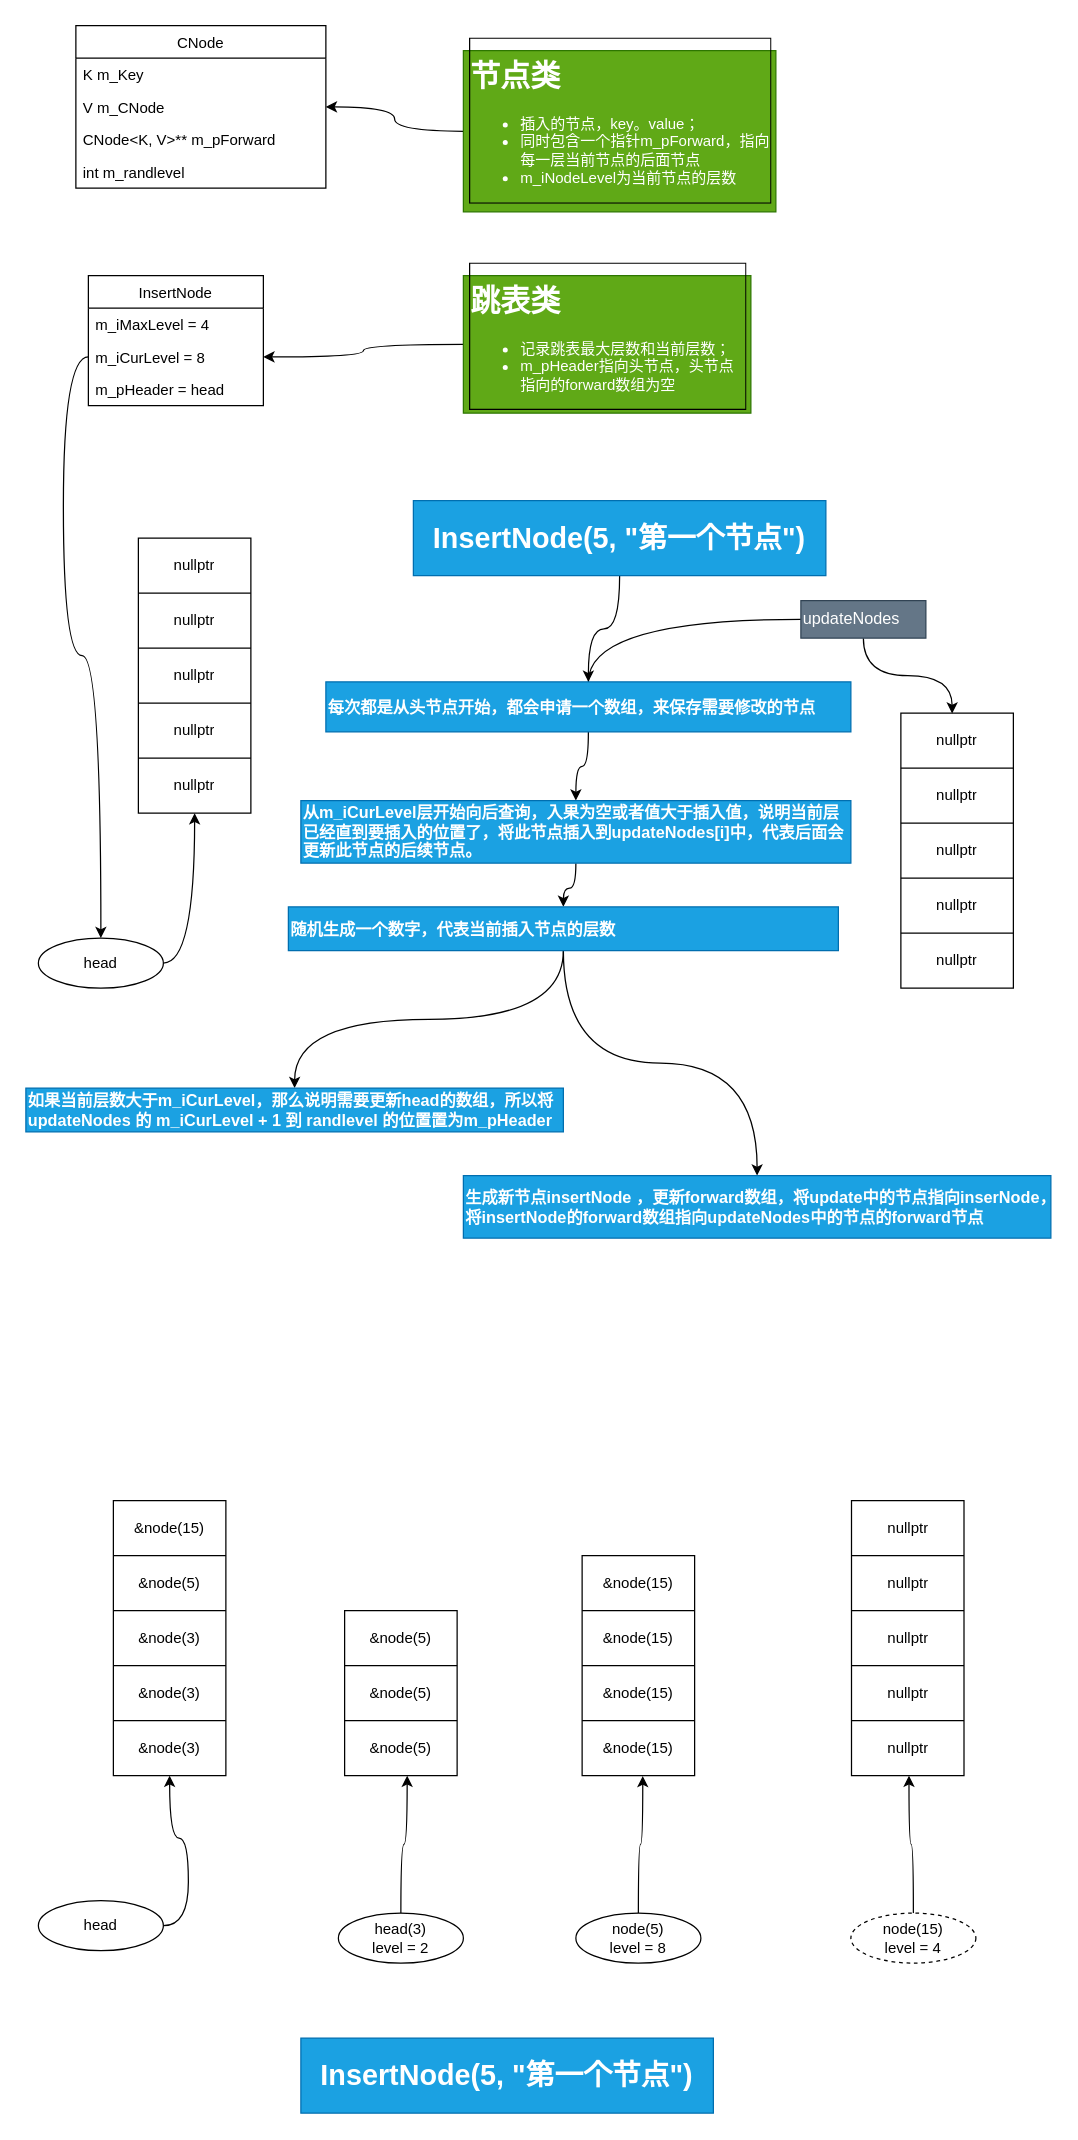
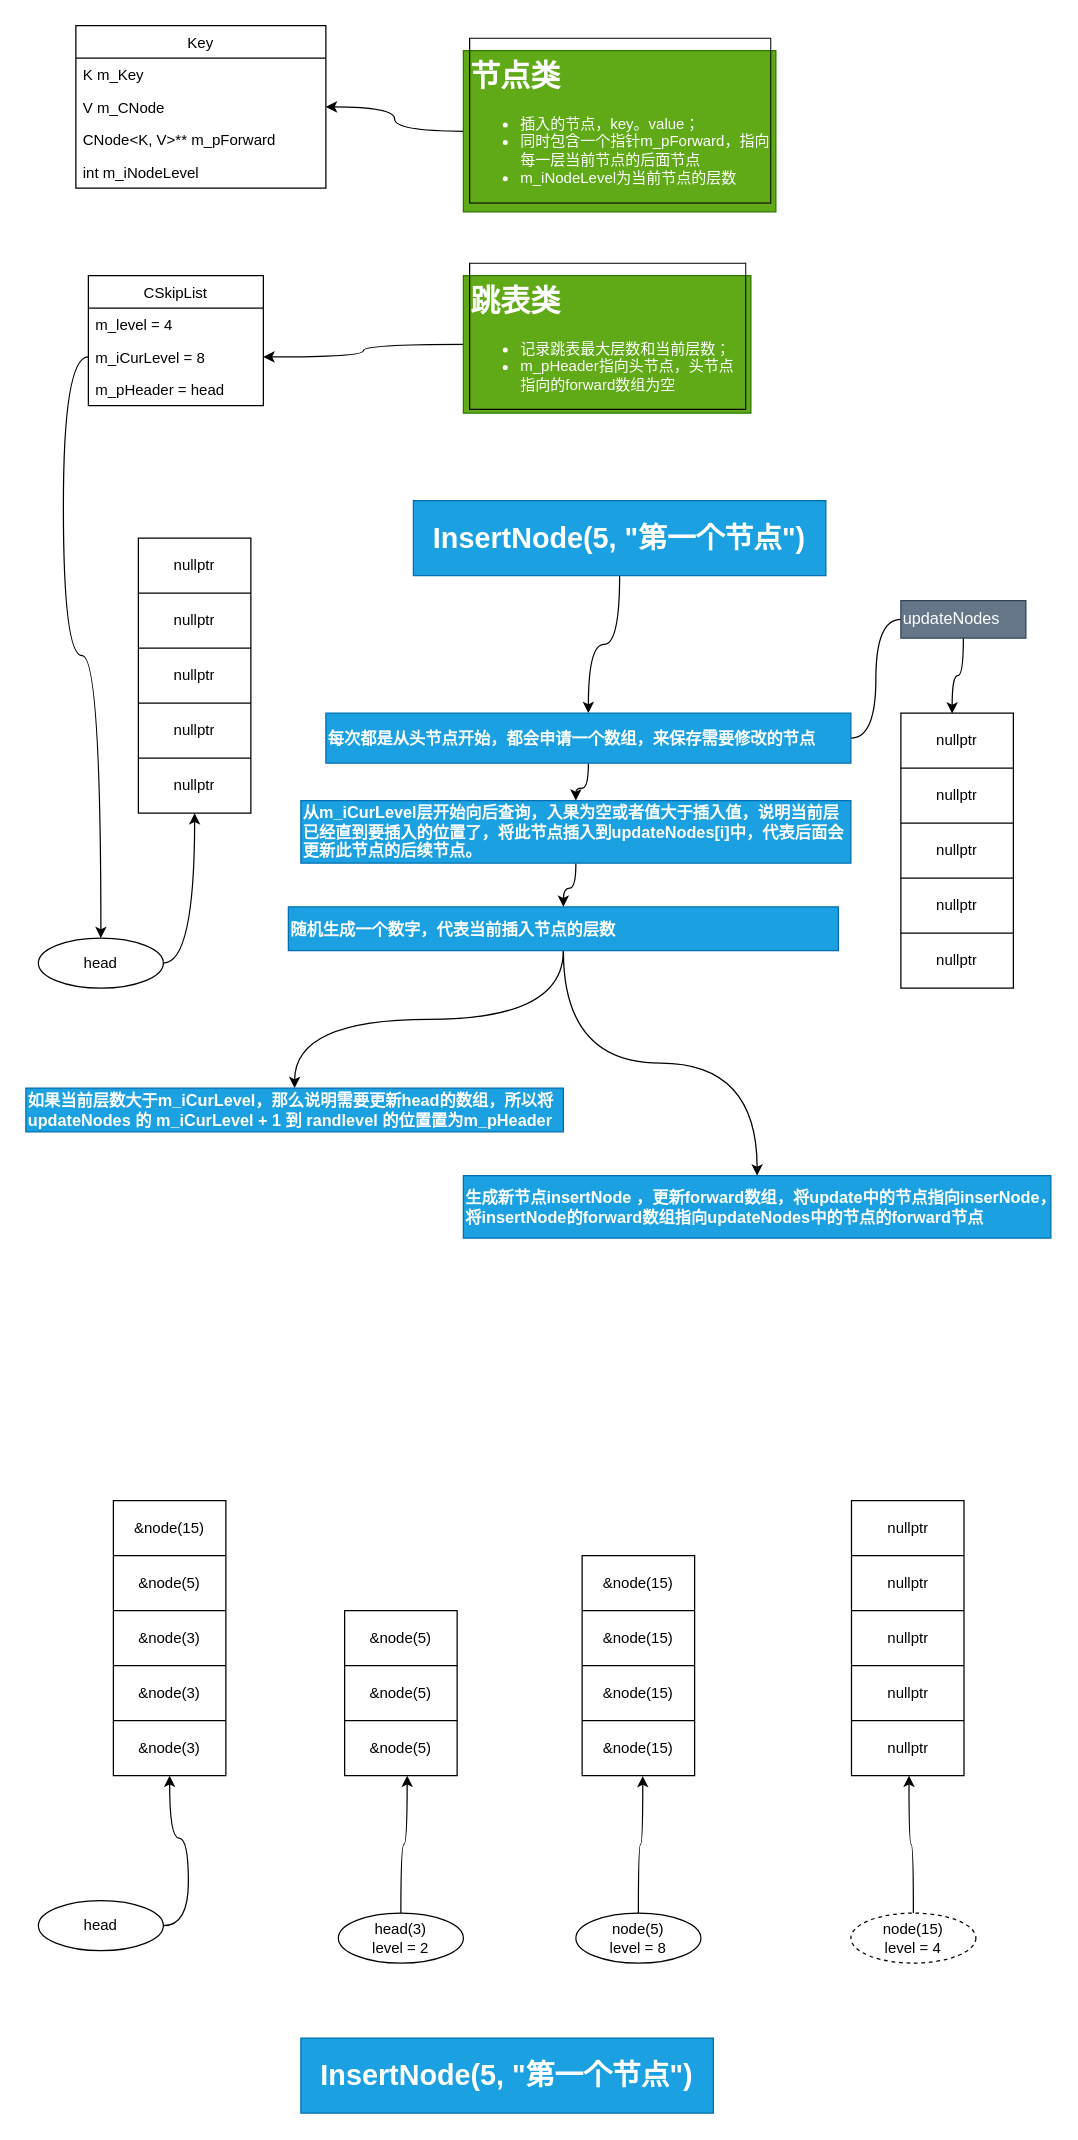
node "CNode": label "CNode" -> "Key"
node "int m_randlevel": label "int m_randlevel" -> "int m_iNodeLevel"
node "InsertNode": label "InsertNode" -> "CSkipList"
node "m_iMaxLevel = 4": label "m_iMaxLevel = 4" -> "m_level = 4"
node "updateNodes": moved (863, 619) -> (963, 619)
node "每次都是从头节点开始，都会申请一个数组，来保存需要修改的节点": moved (588, 707) -> (588, 738)
